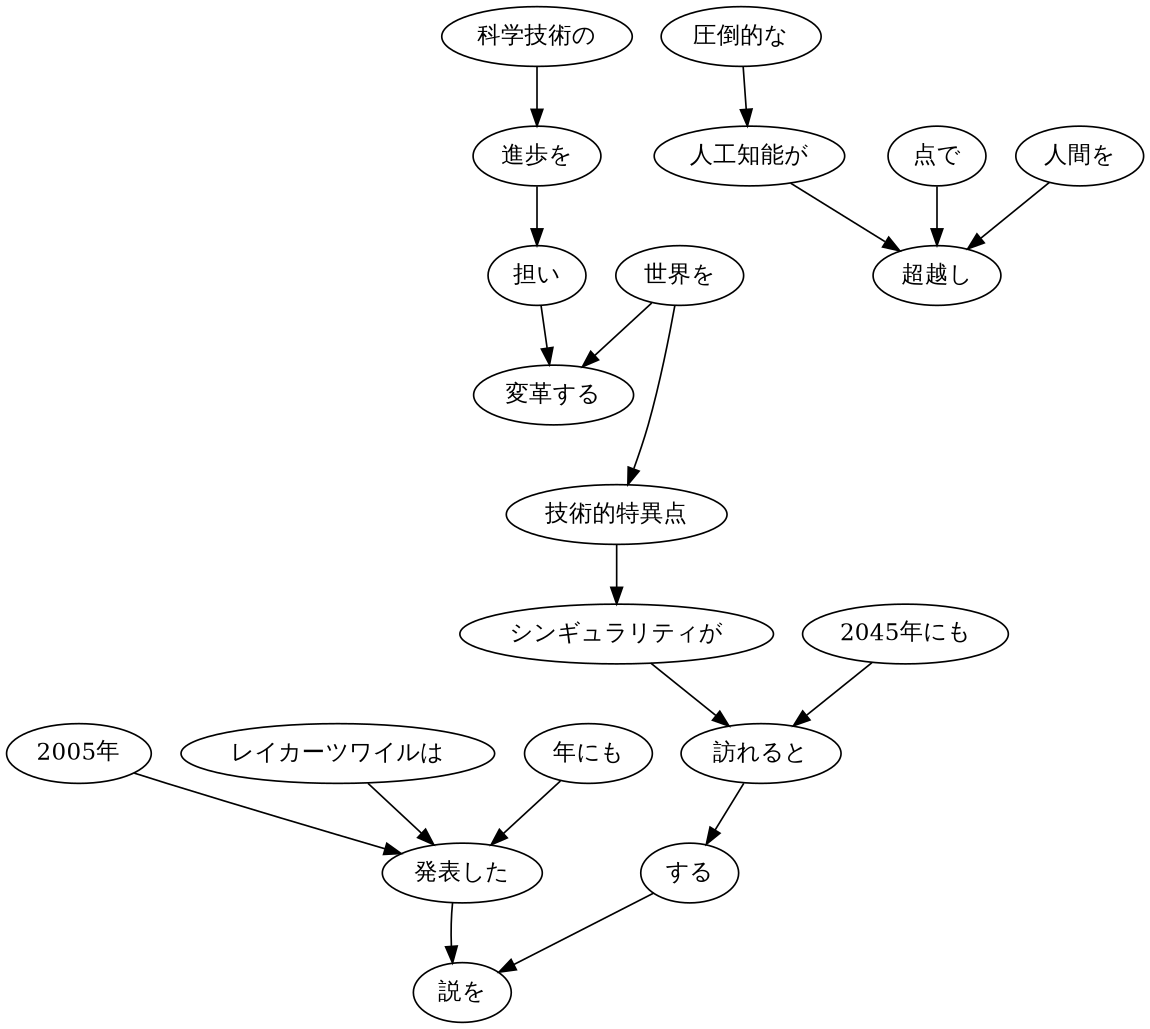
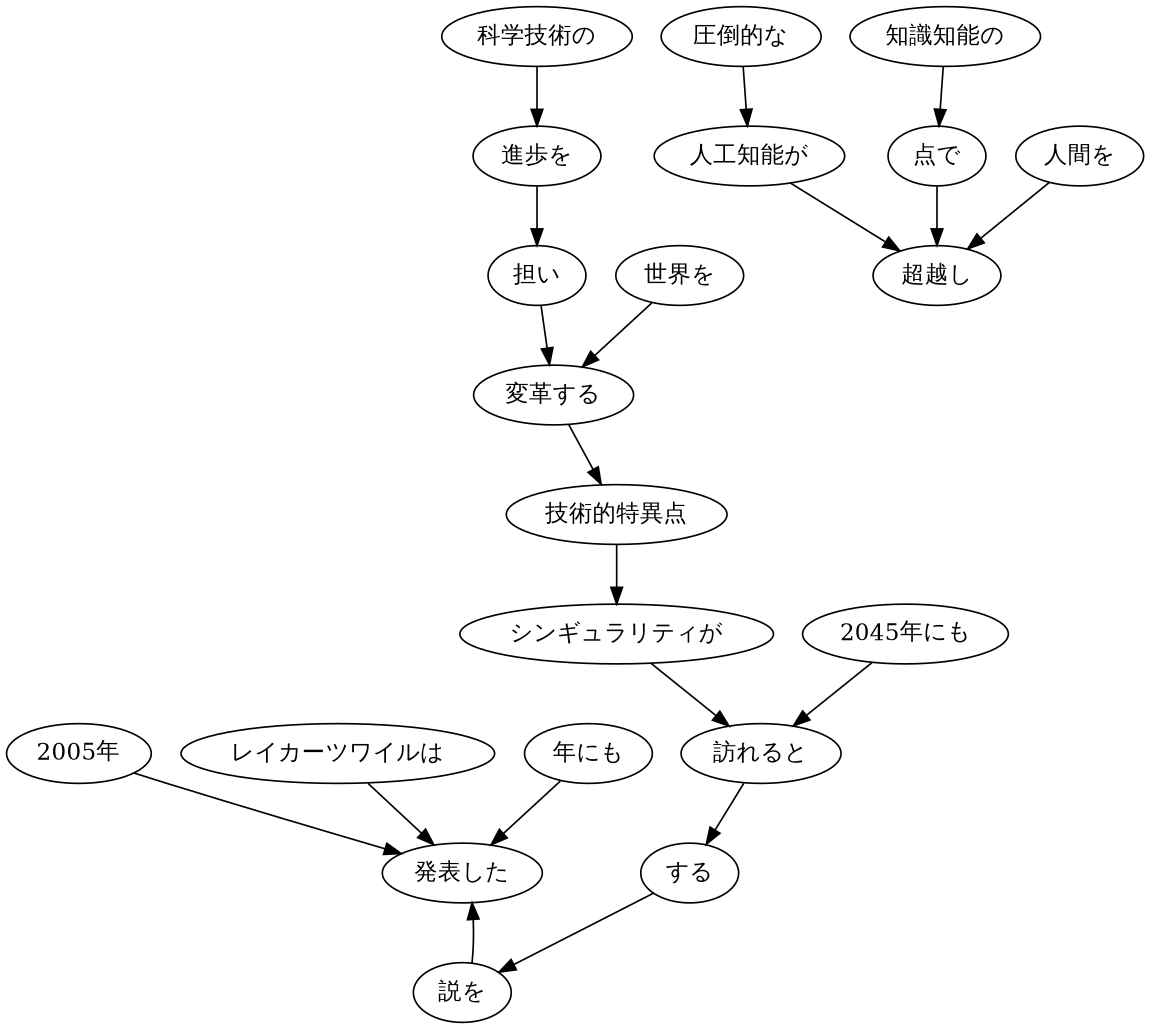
node "知識知能の": added
edge "世界を" -> "技術的特異点": now "変革する" -> "技術的特異点"
edge "発表した" -> "説を": reversed
